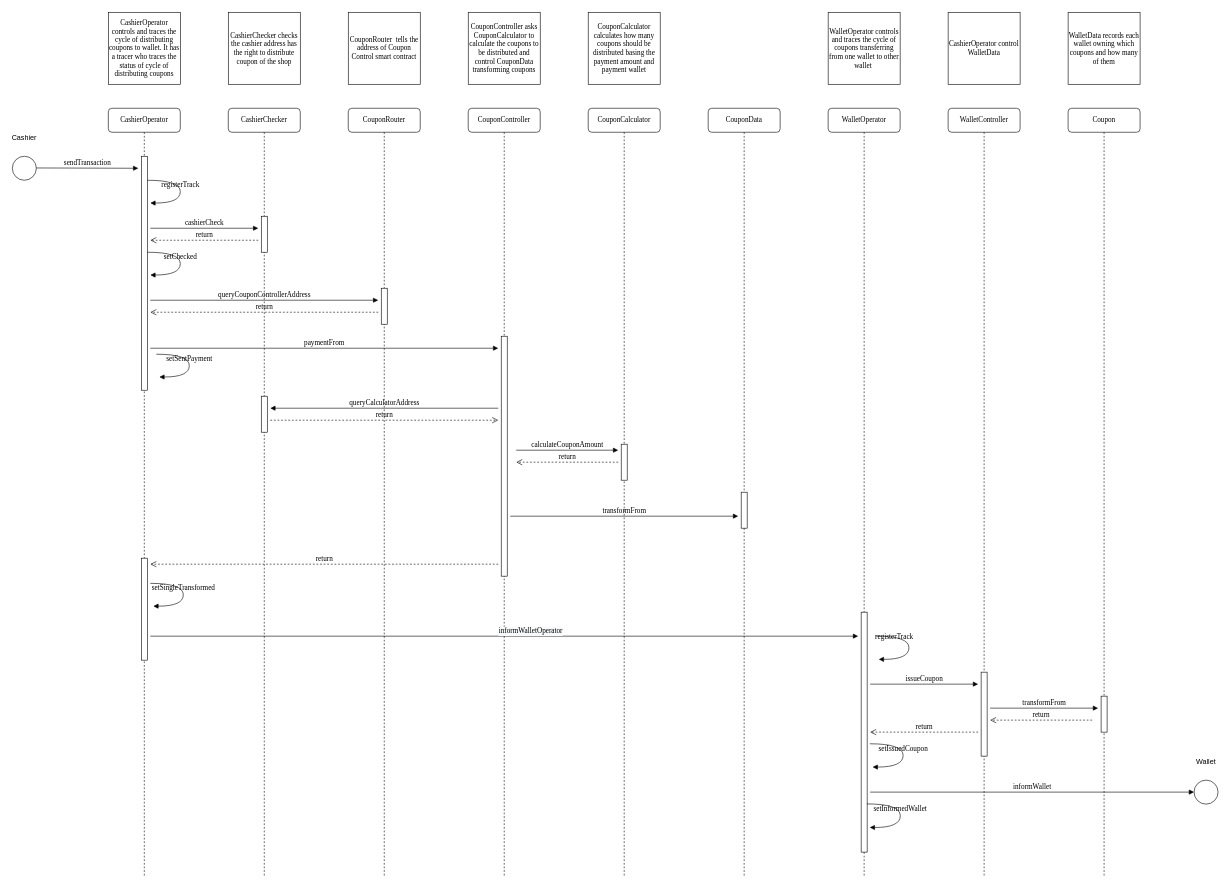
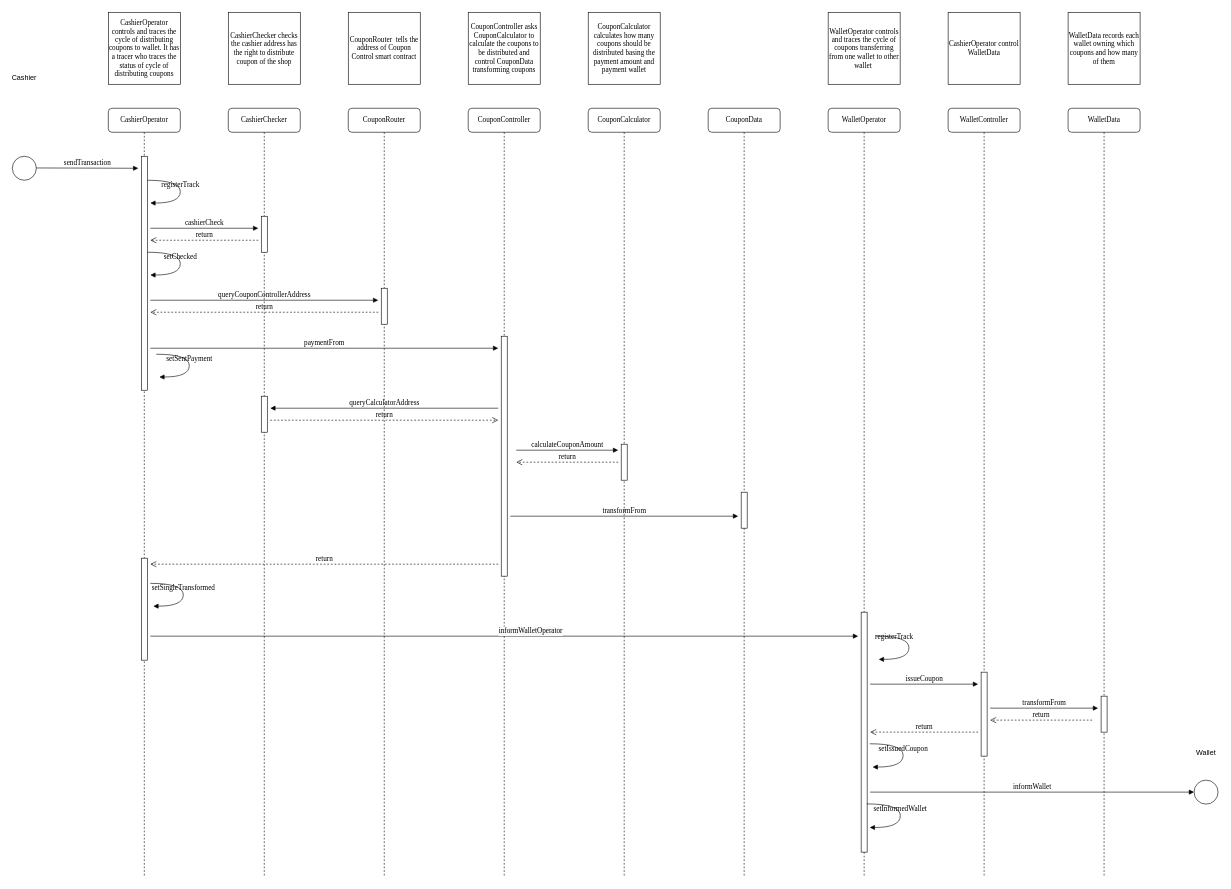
node "Coupon": label "Coupon" -> "WalletData"
node "Cashier": moved (24, 138) -> (24, 78)
node "Wallet": moved (1206, 762) -> (1206, 753)
